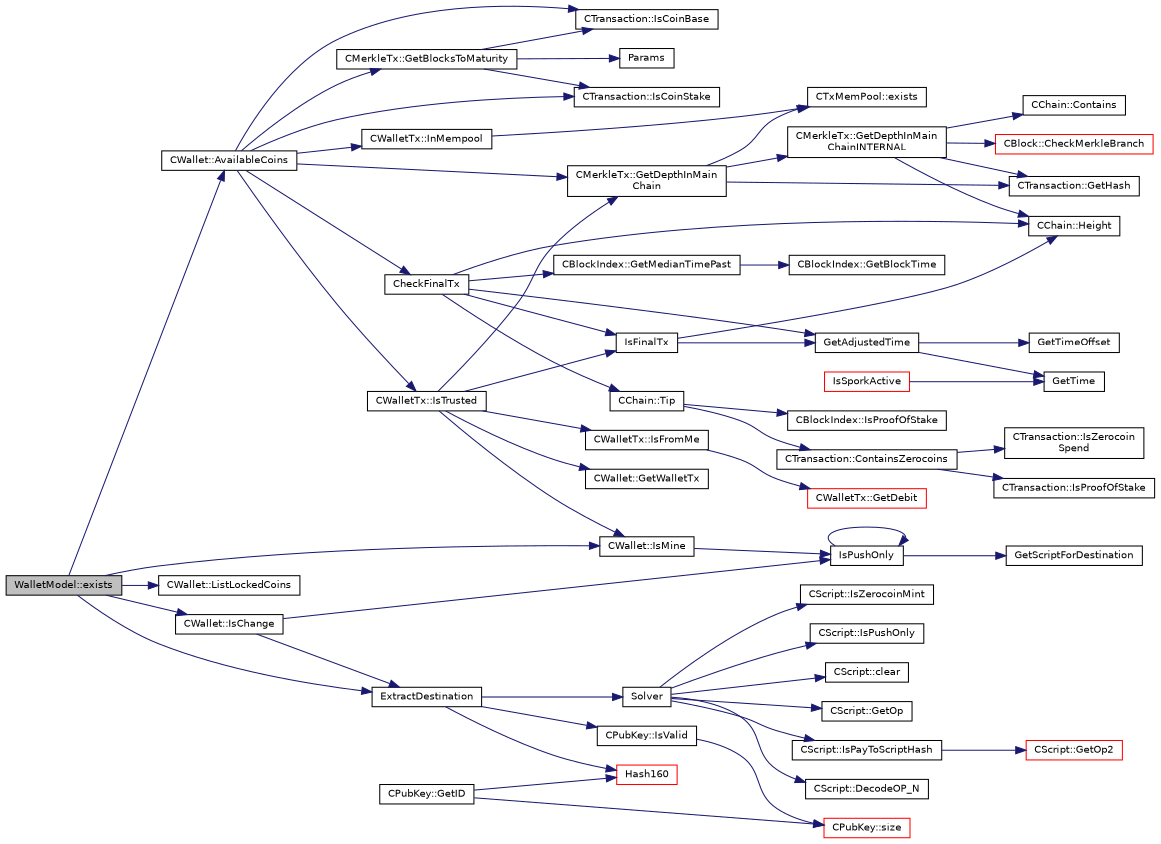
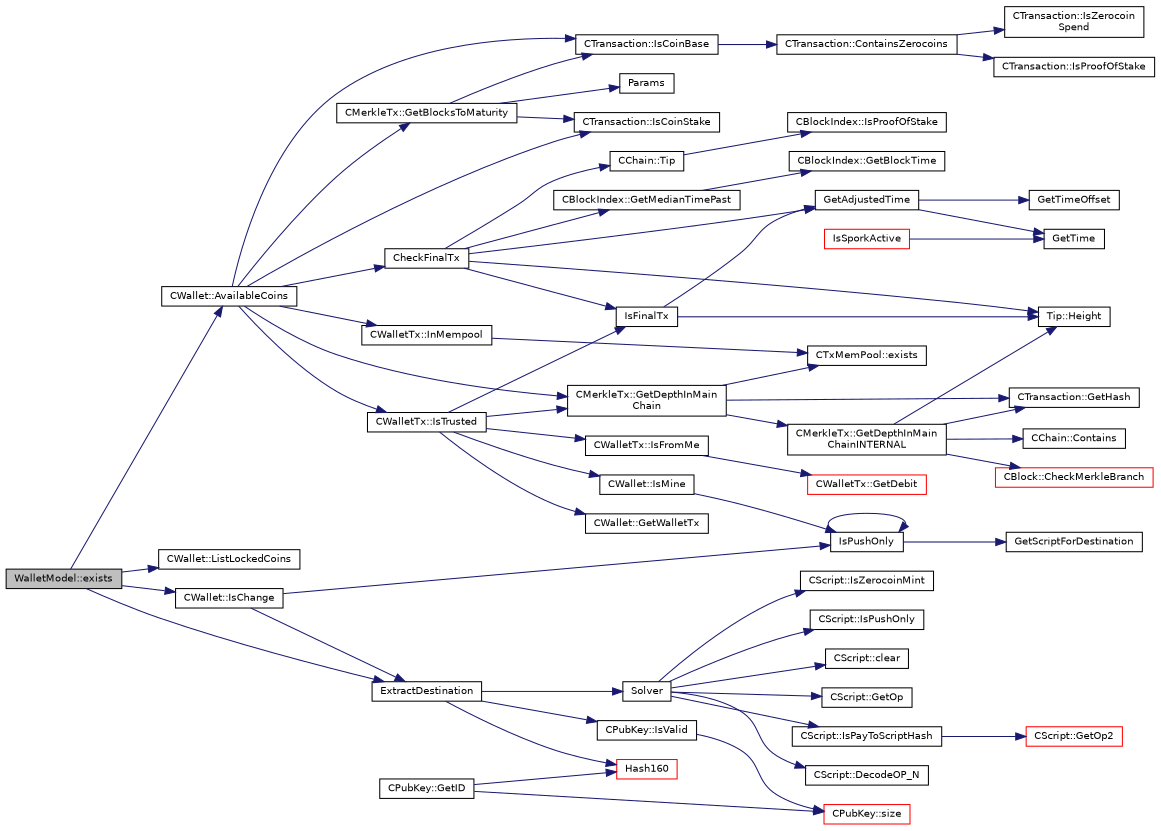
node "CChain::Height": label "CChain::Height" -> "Tip::Height"
edge "CChain::Tip" -> "CTransaction::ContainsZerocoins": now "CTransaction::IsCoinBase" -> "CTransaction::ContainsZerocoins"
edge "WalletModel::exists" -> "CWallet::IsMine": removed
